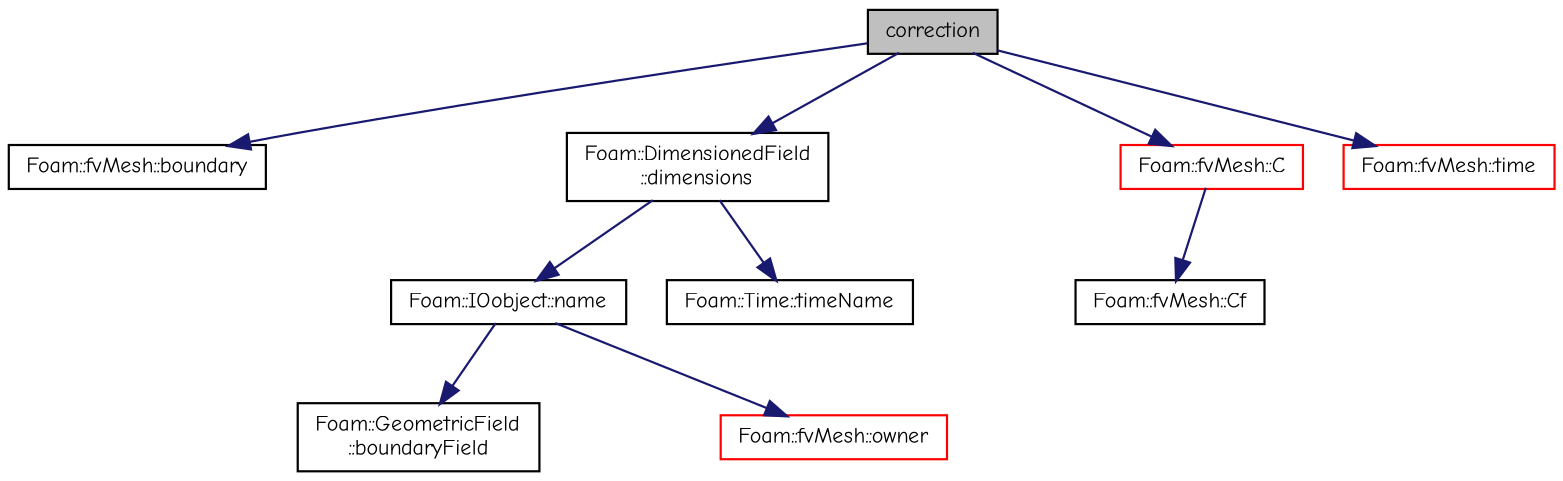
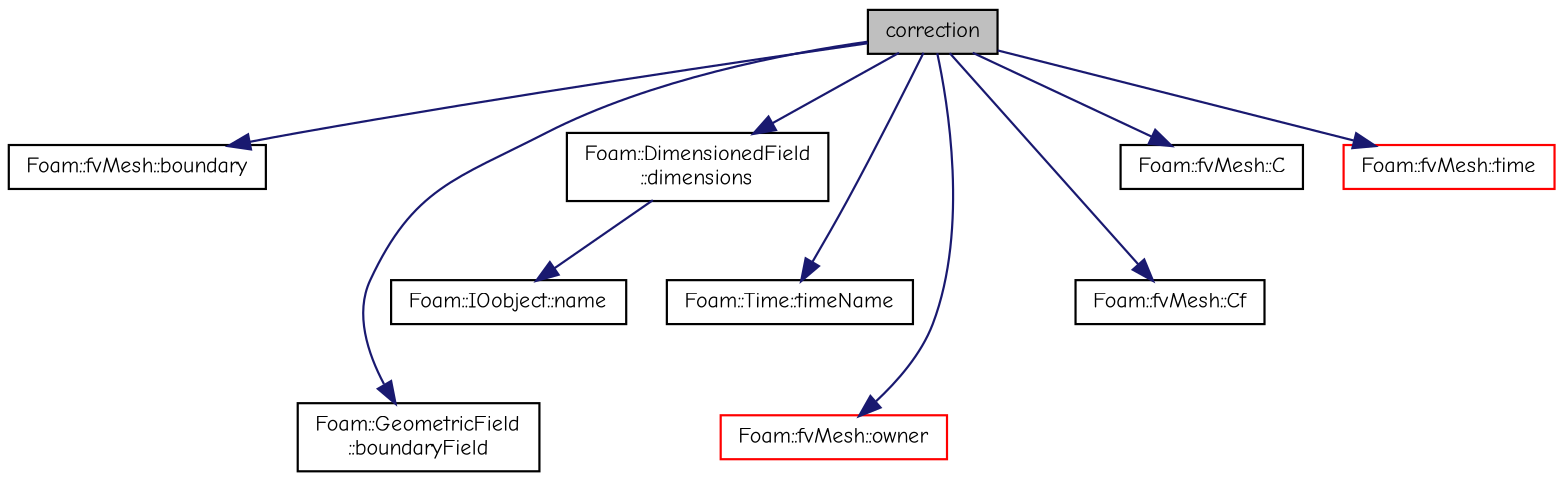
node "Foam::fvMesh::C": color red -> black
edge "Foam::fvMesh::C" -> "Foam::fvMesh::Cf": now "correction" -> "Foam::fvMesh::Cf"
edge "Foam::DimensionedField ::dimensions" -> "Foam::Time::timeName": now "correction" -> "Foam::Time::timeName"
edge "Foam::IOobject::name" -> "Foam::GeometricField ::boundaryField": now "correction" -> "Foam::GeometricField ::boundaryField"
edge "Foam::IOobject::name" -> "Foam::fvMesh::owner": now "correction" -> "Foam::fvMesh::owner"
